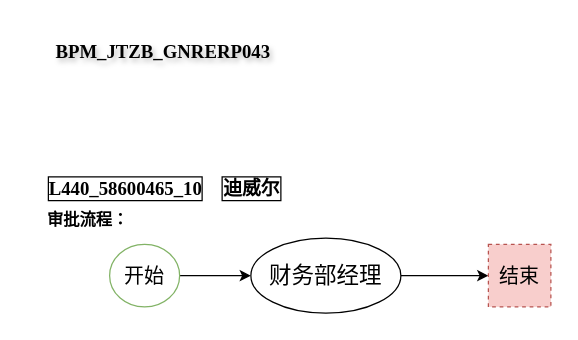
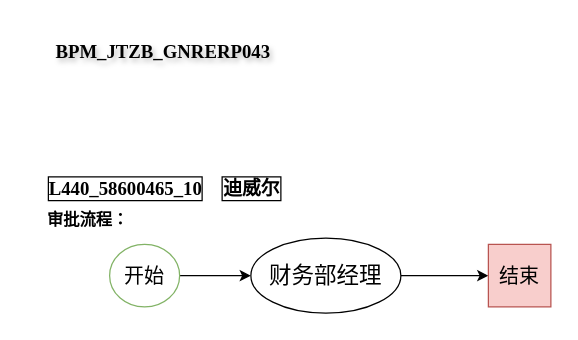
node "结束": style dashed -> solid
